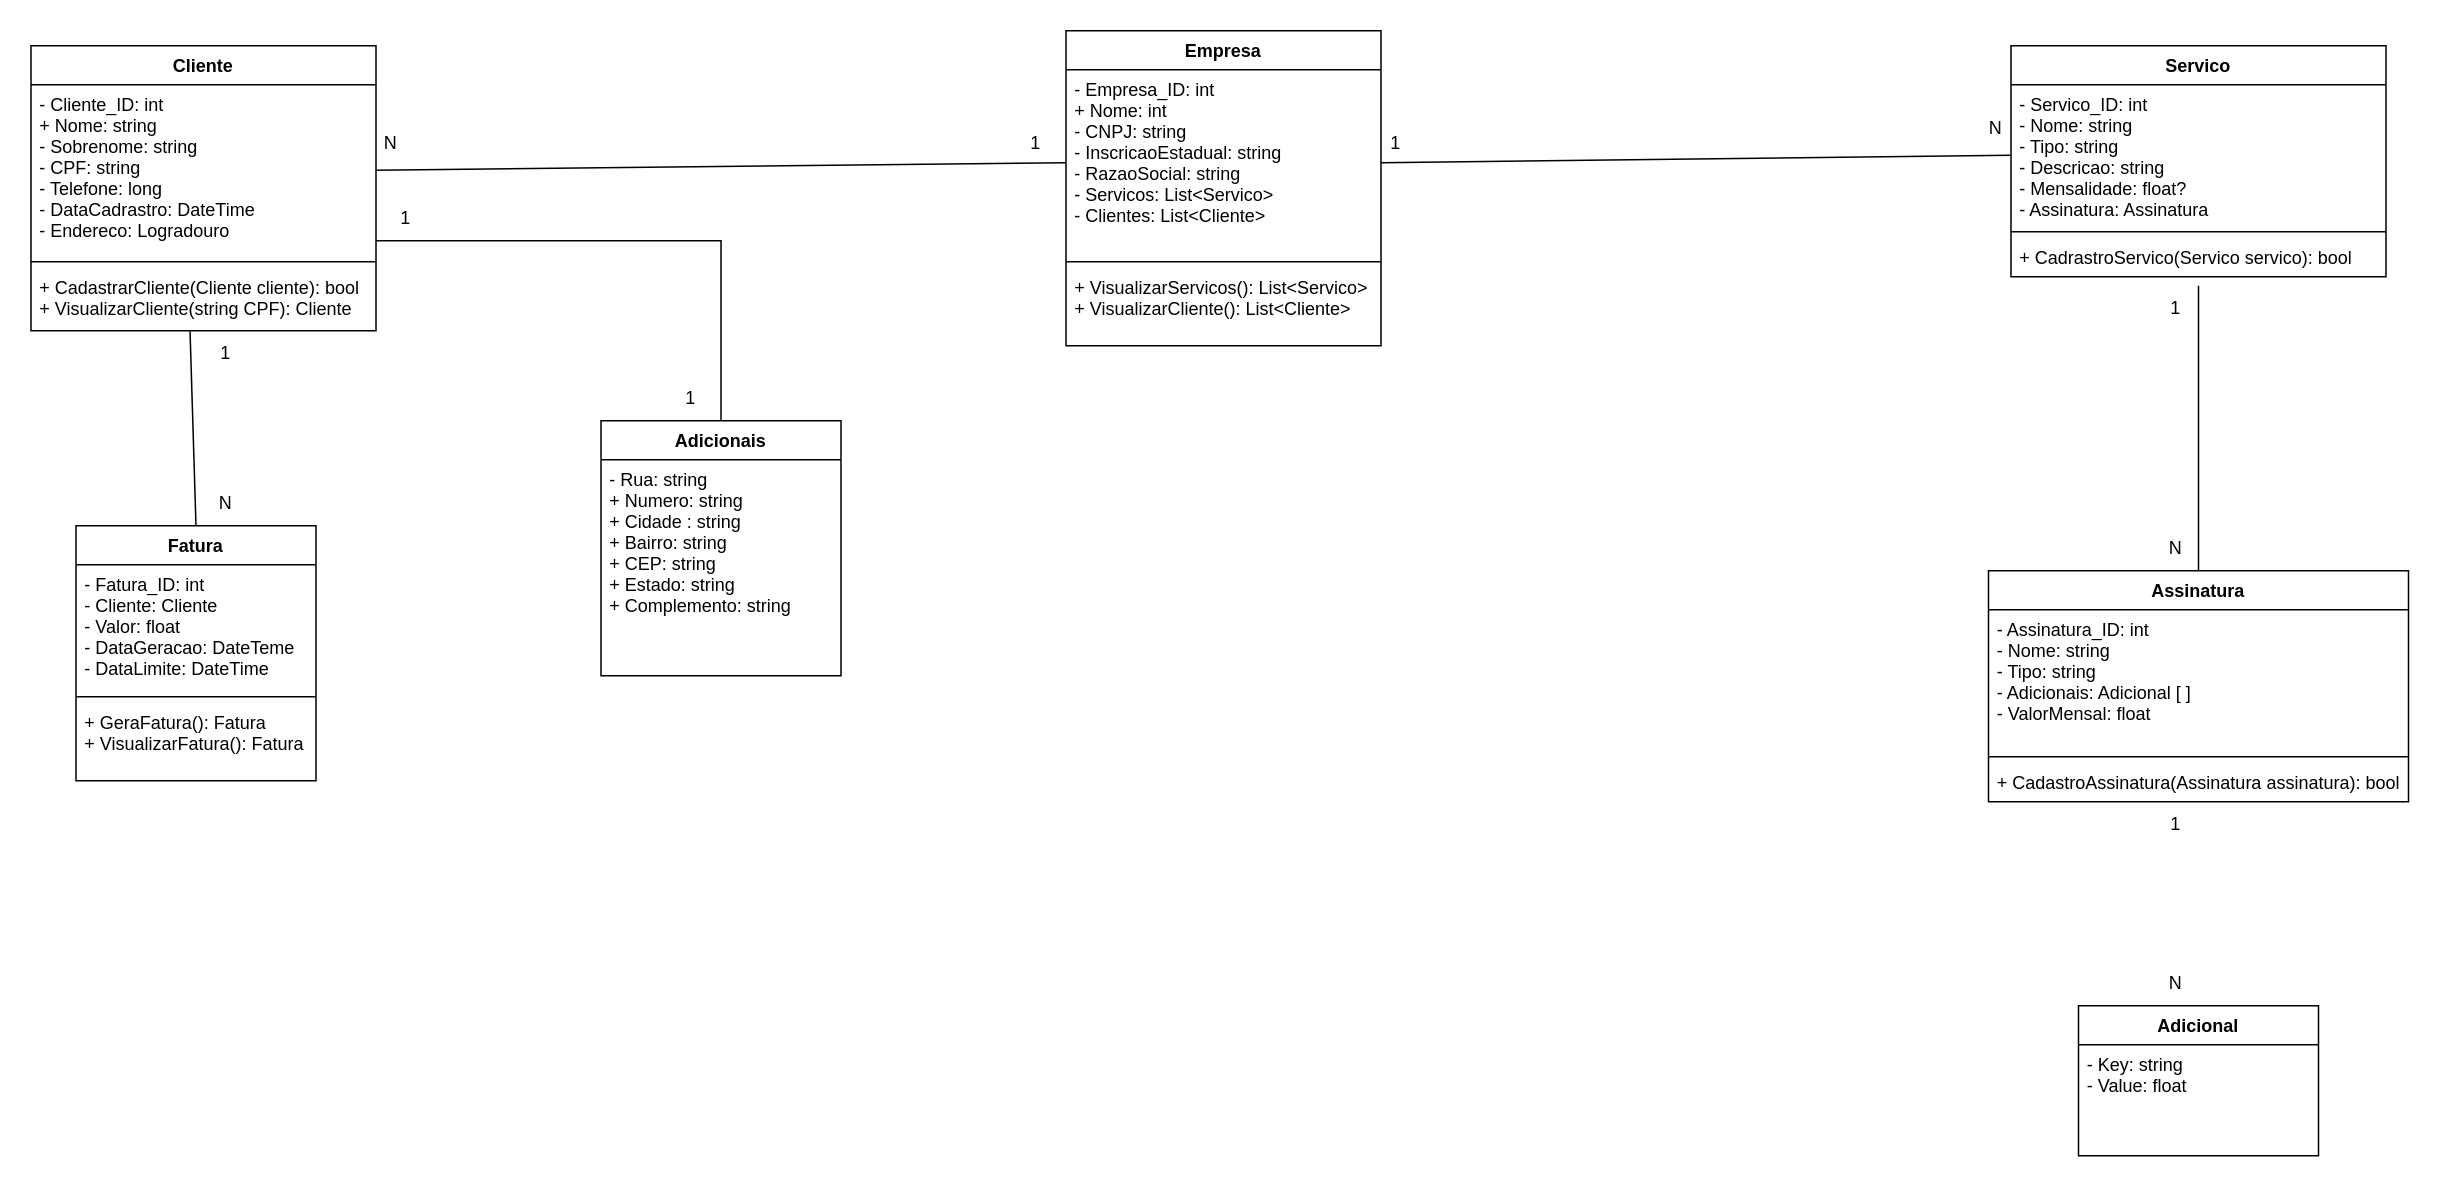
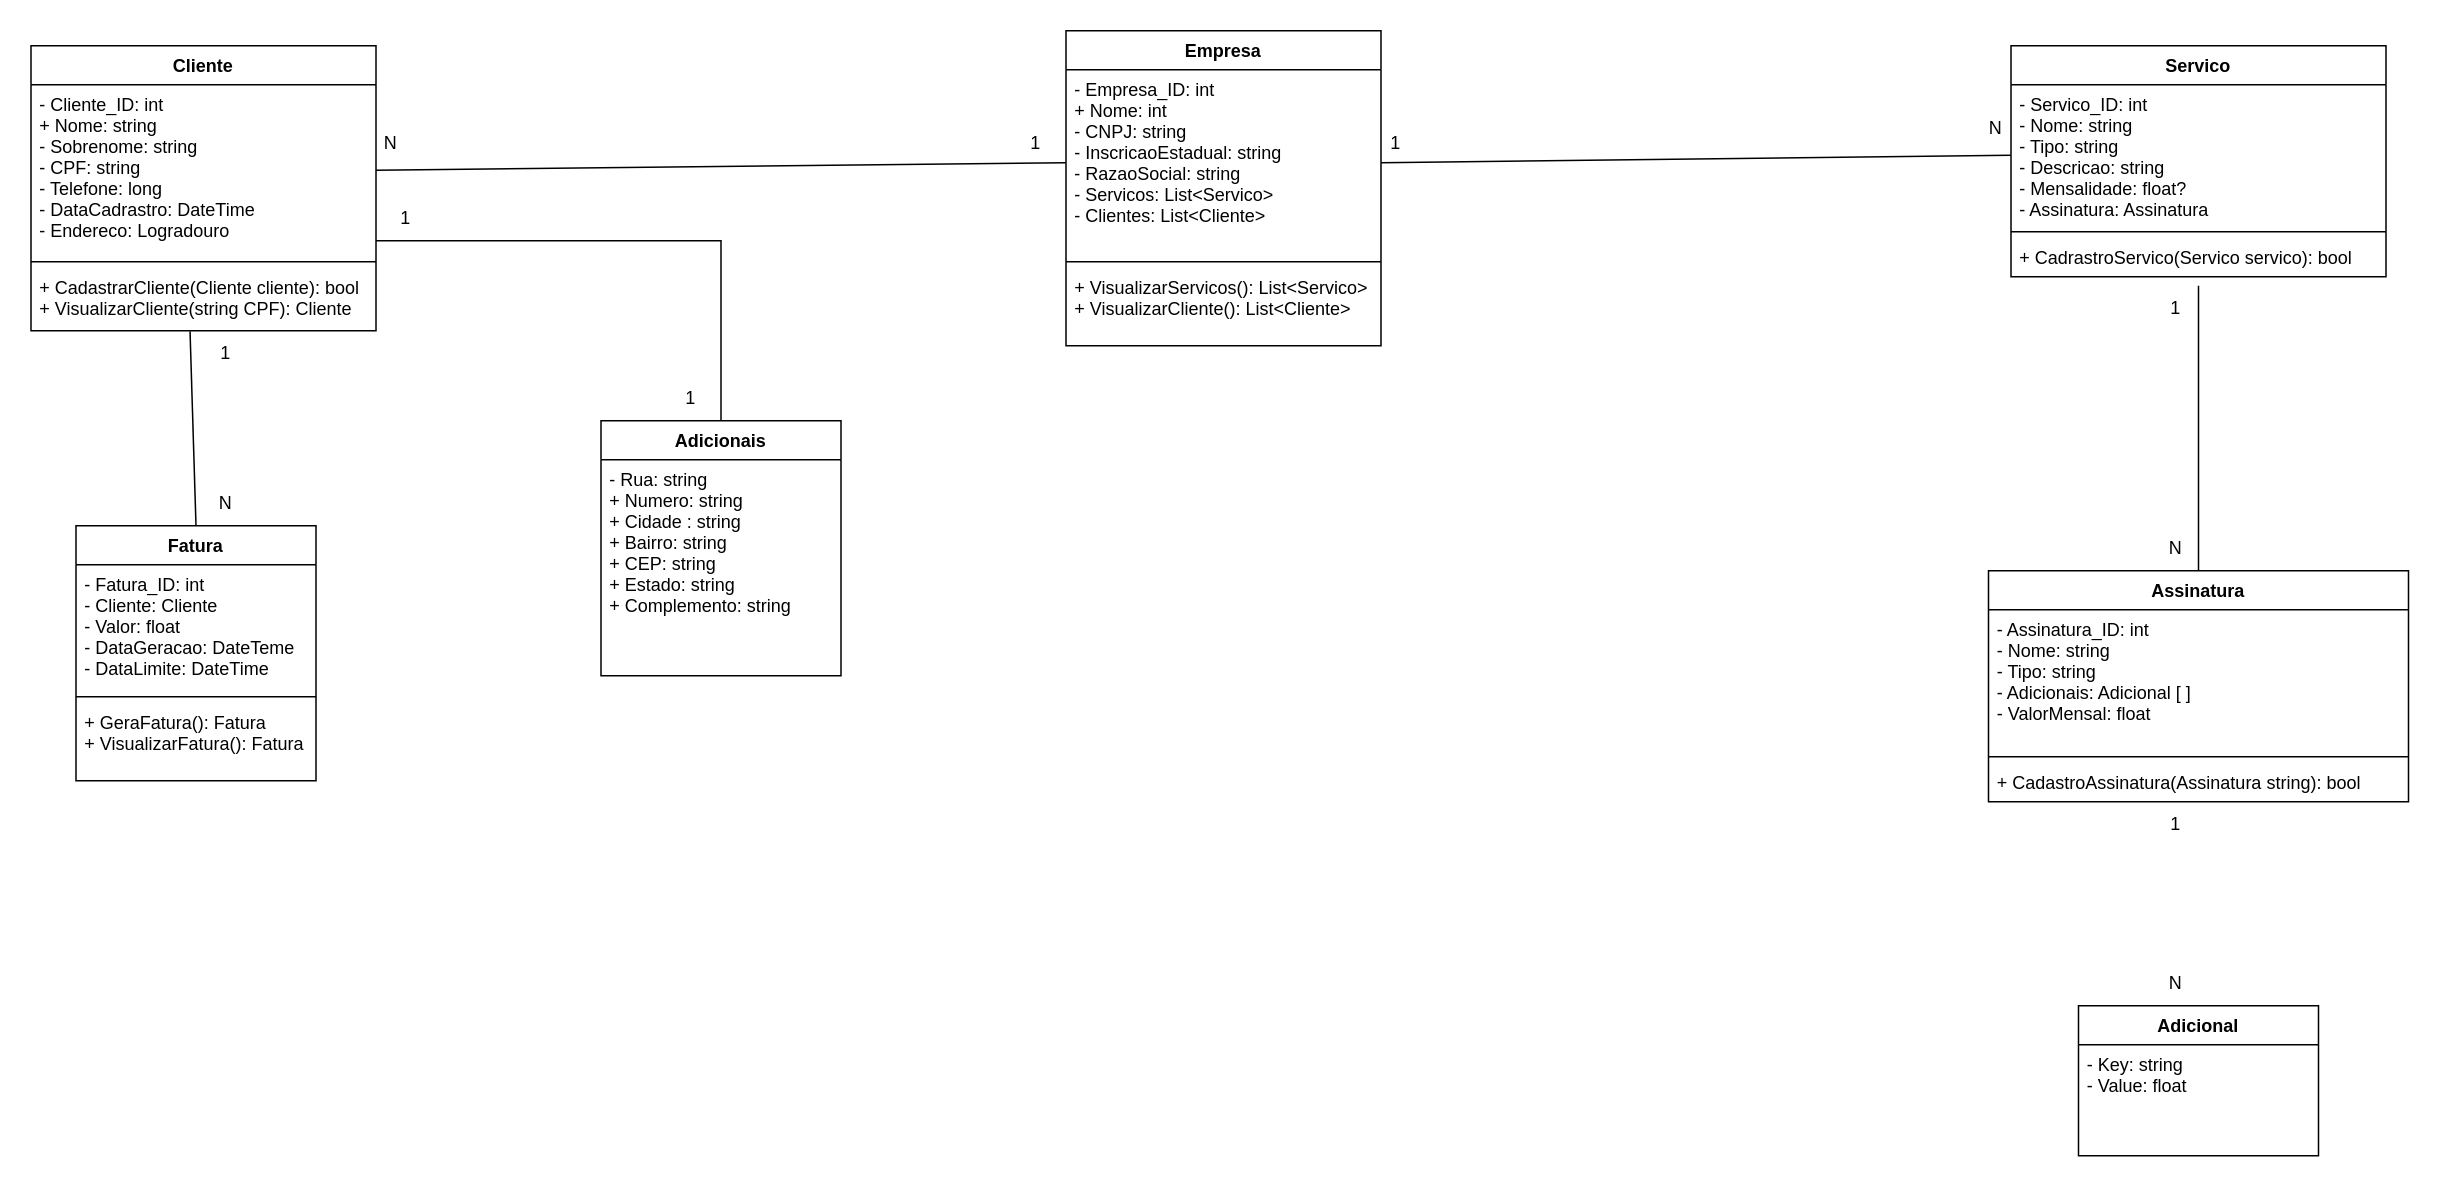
node "+ CadastroAssinatura(Assinatura assinatura): bool": label "+ CadastroAssinatura(Assinatura assinatura): bool" -> "+ CadastroAssinatura(Assinatura string): bool"
